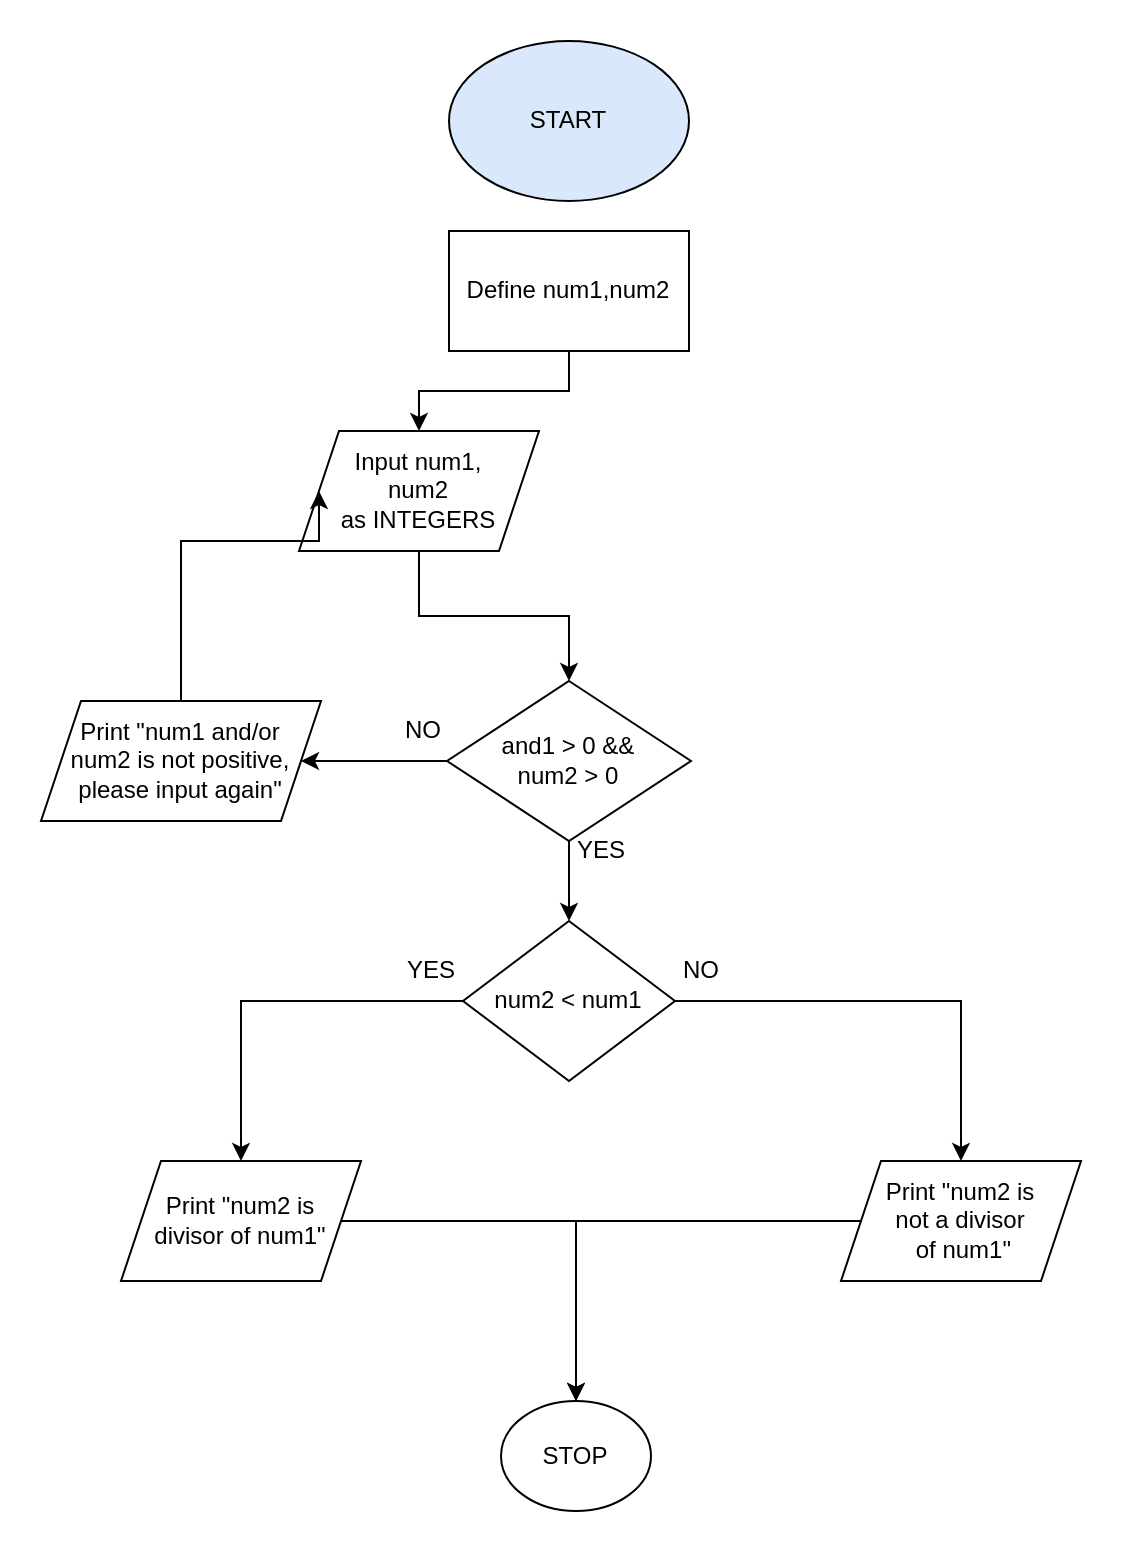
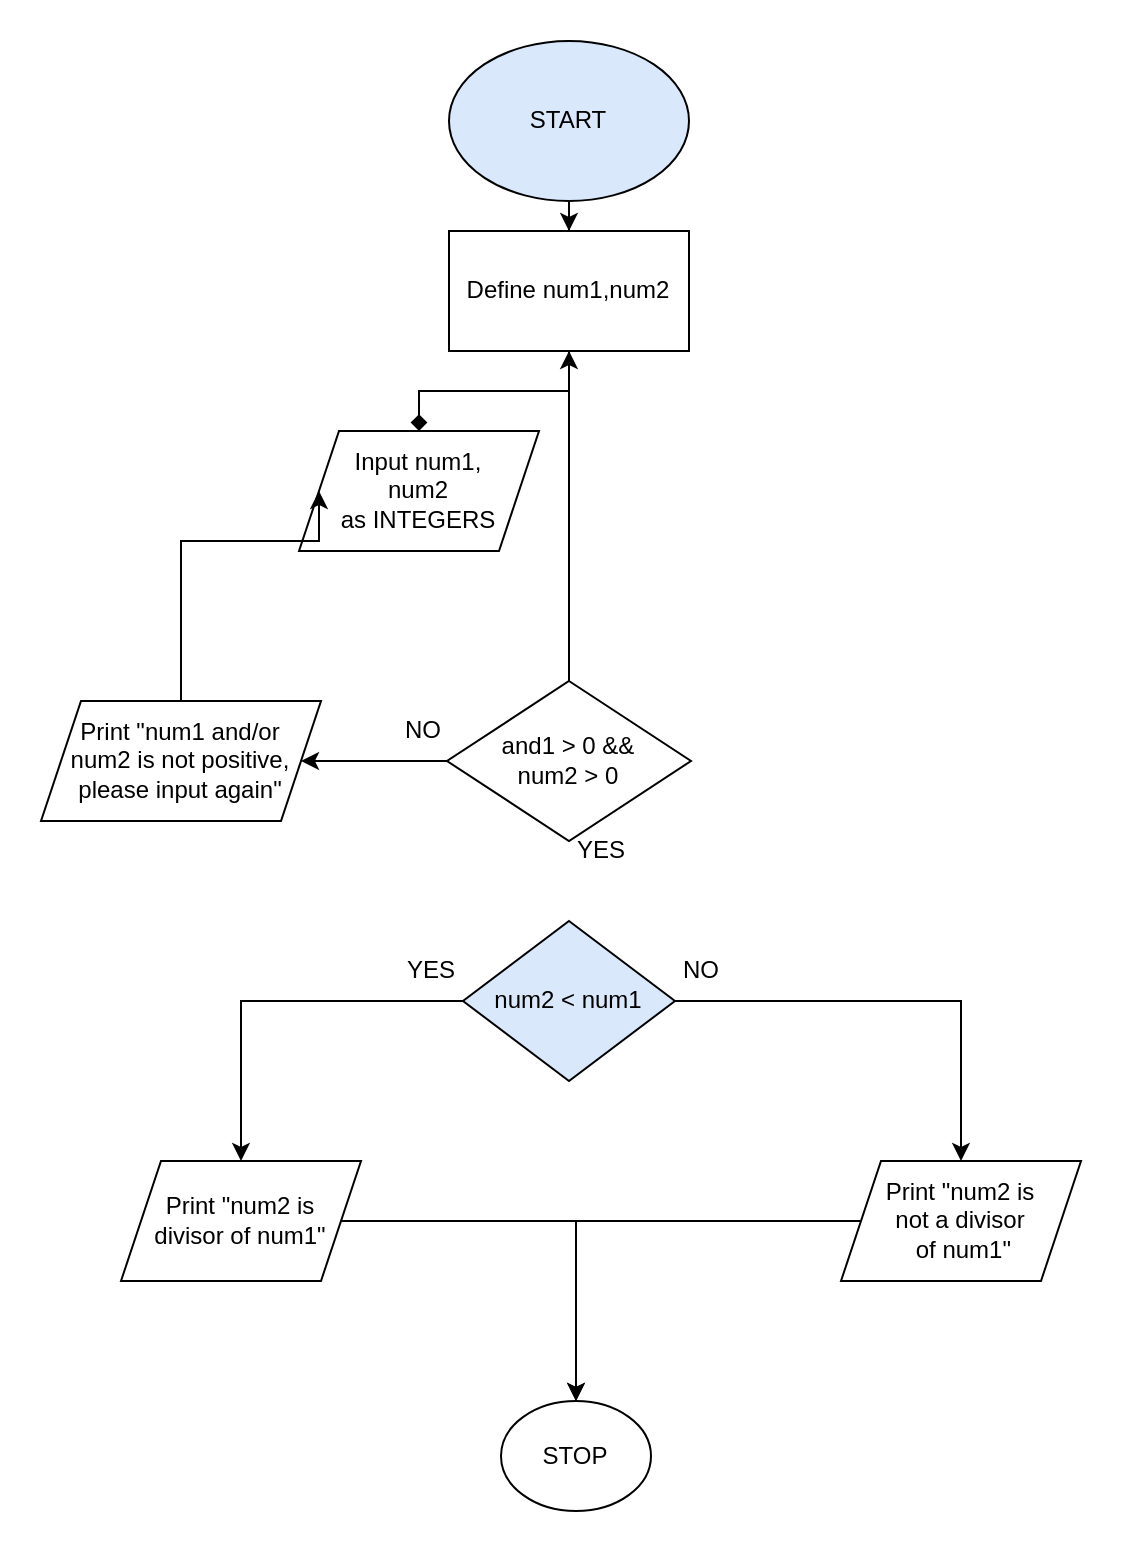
edge "START" -> "Define num1,num2": added
edge "Define num1,num2" -> "Input num1, num2 as INTEGERS": arrowhead classic -> diamond
edge "Input num1, num2 as INTEGERS" -> "and1 > 0 && num2 > 0": removed
edge "and1 > 0 && num2 > 0" -> "num2 < num1": now "and1 > 0 && num2 > 0" -> "Define num1,num2"
node "num2 < num1": fillcolor #ffffff -> #dae8fc
